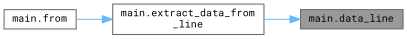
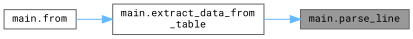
node "main.extract_data_from _line": label "main.extract_data_from _line" -> "main.extract_data_from _table"
node "main.data_line": label "main.data_line" -> "main.parse_line"
